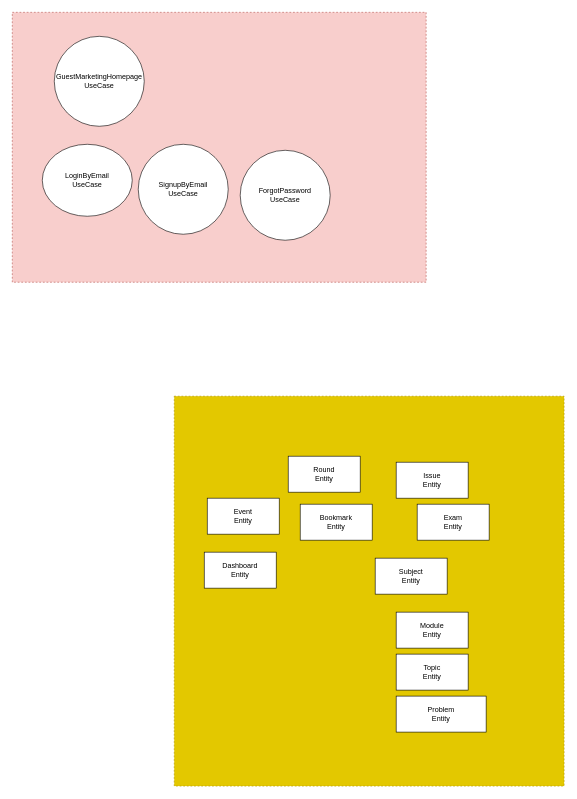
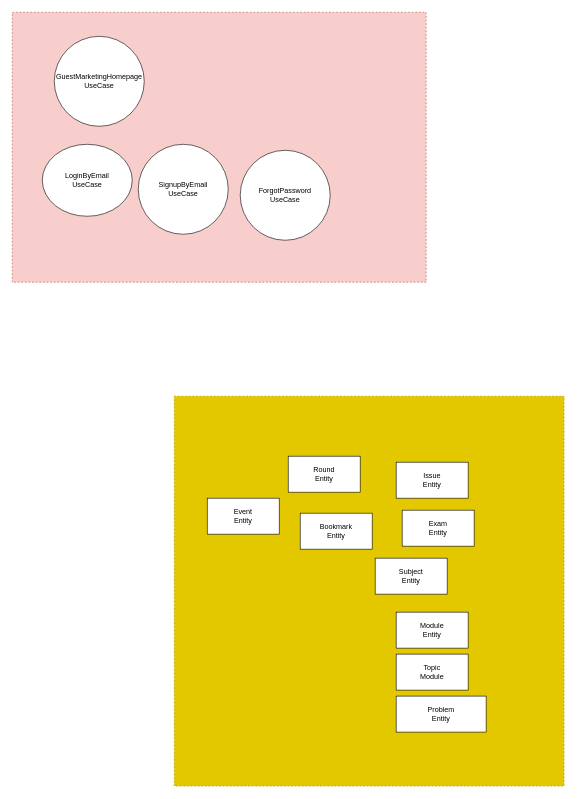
node "Bookmark Entity": moved (336, 522) -> (336, 531)
node "Exam Entity": moved (453, 522) -> (438, 528)
node "Dashboard Entity": removed
node "Topic Entity": label "Topic Entity" -> "Topic Module"
